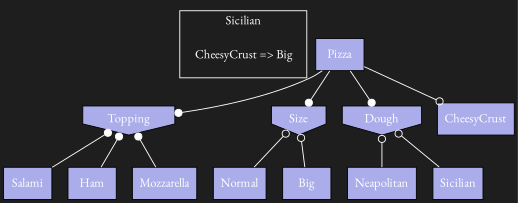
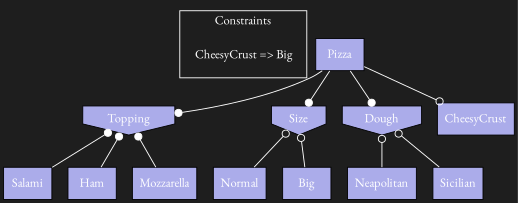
cluster "Sicilian": label "Sicilian" -> "Constraints"
